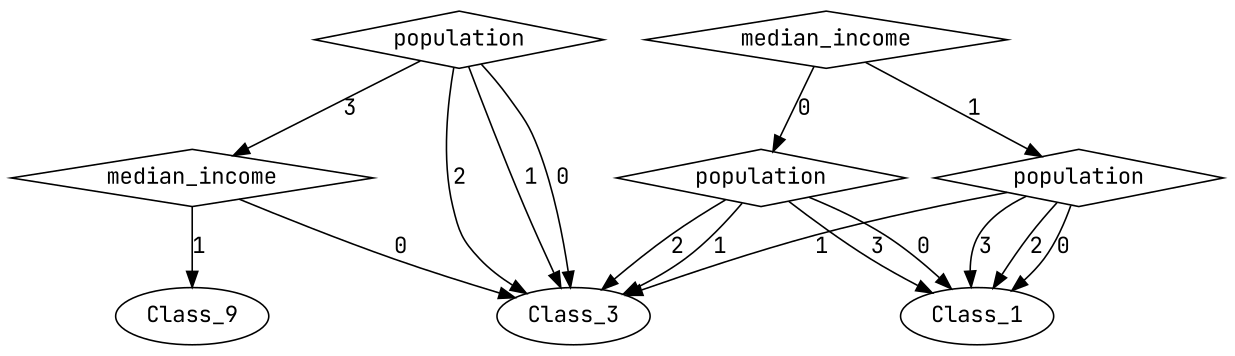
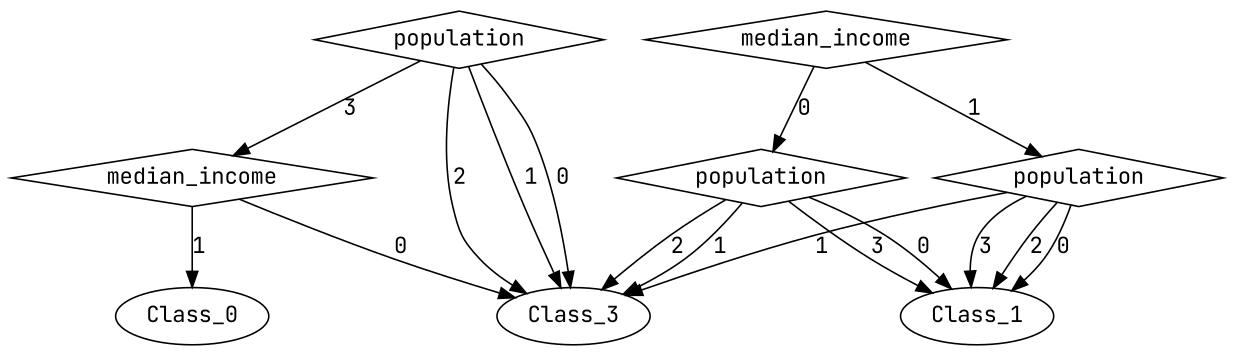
node "Class_9": label "Class_9" -> "Class_0"
